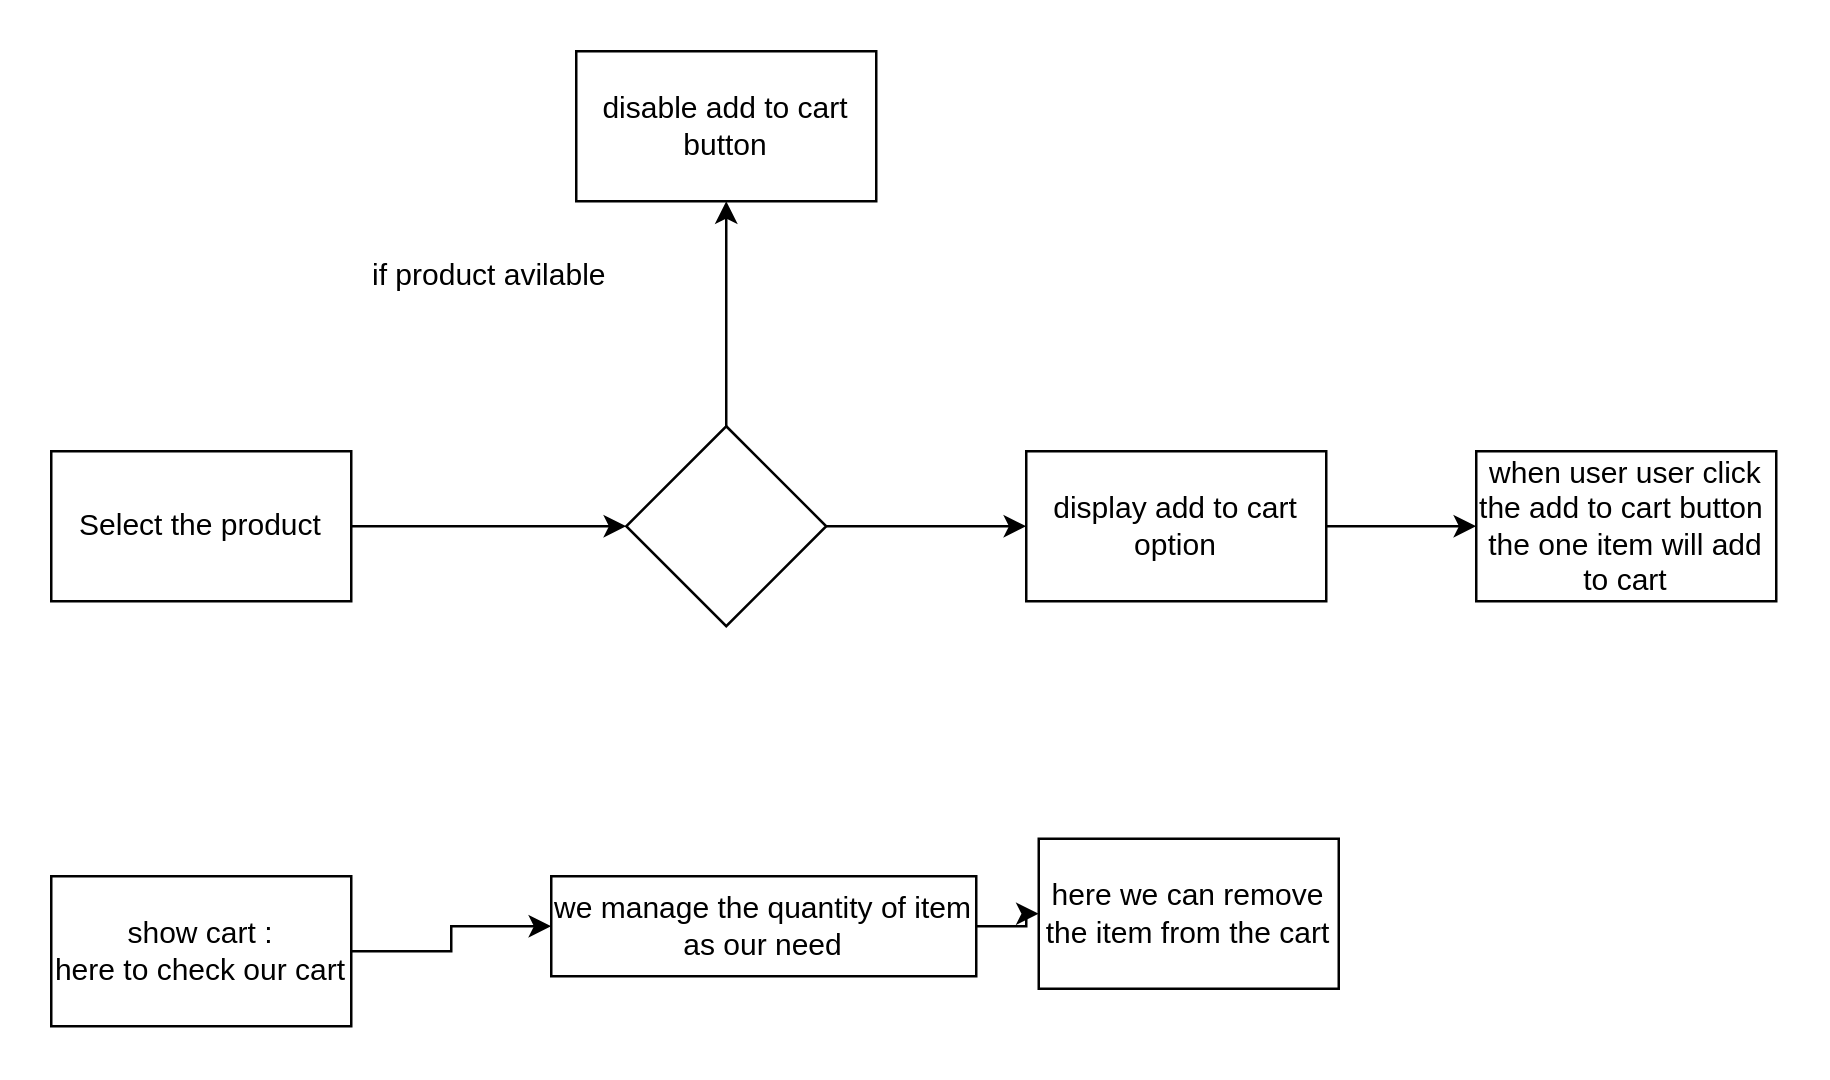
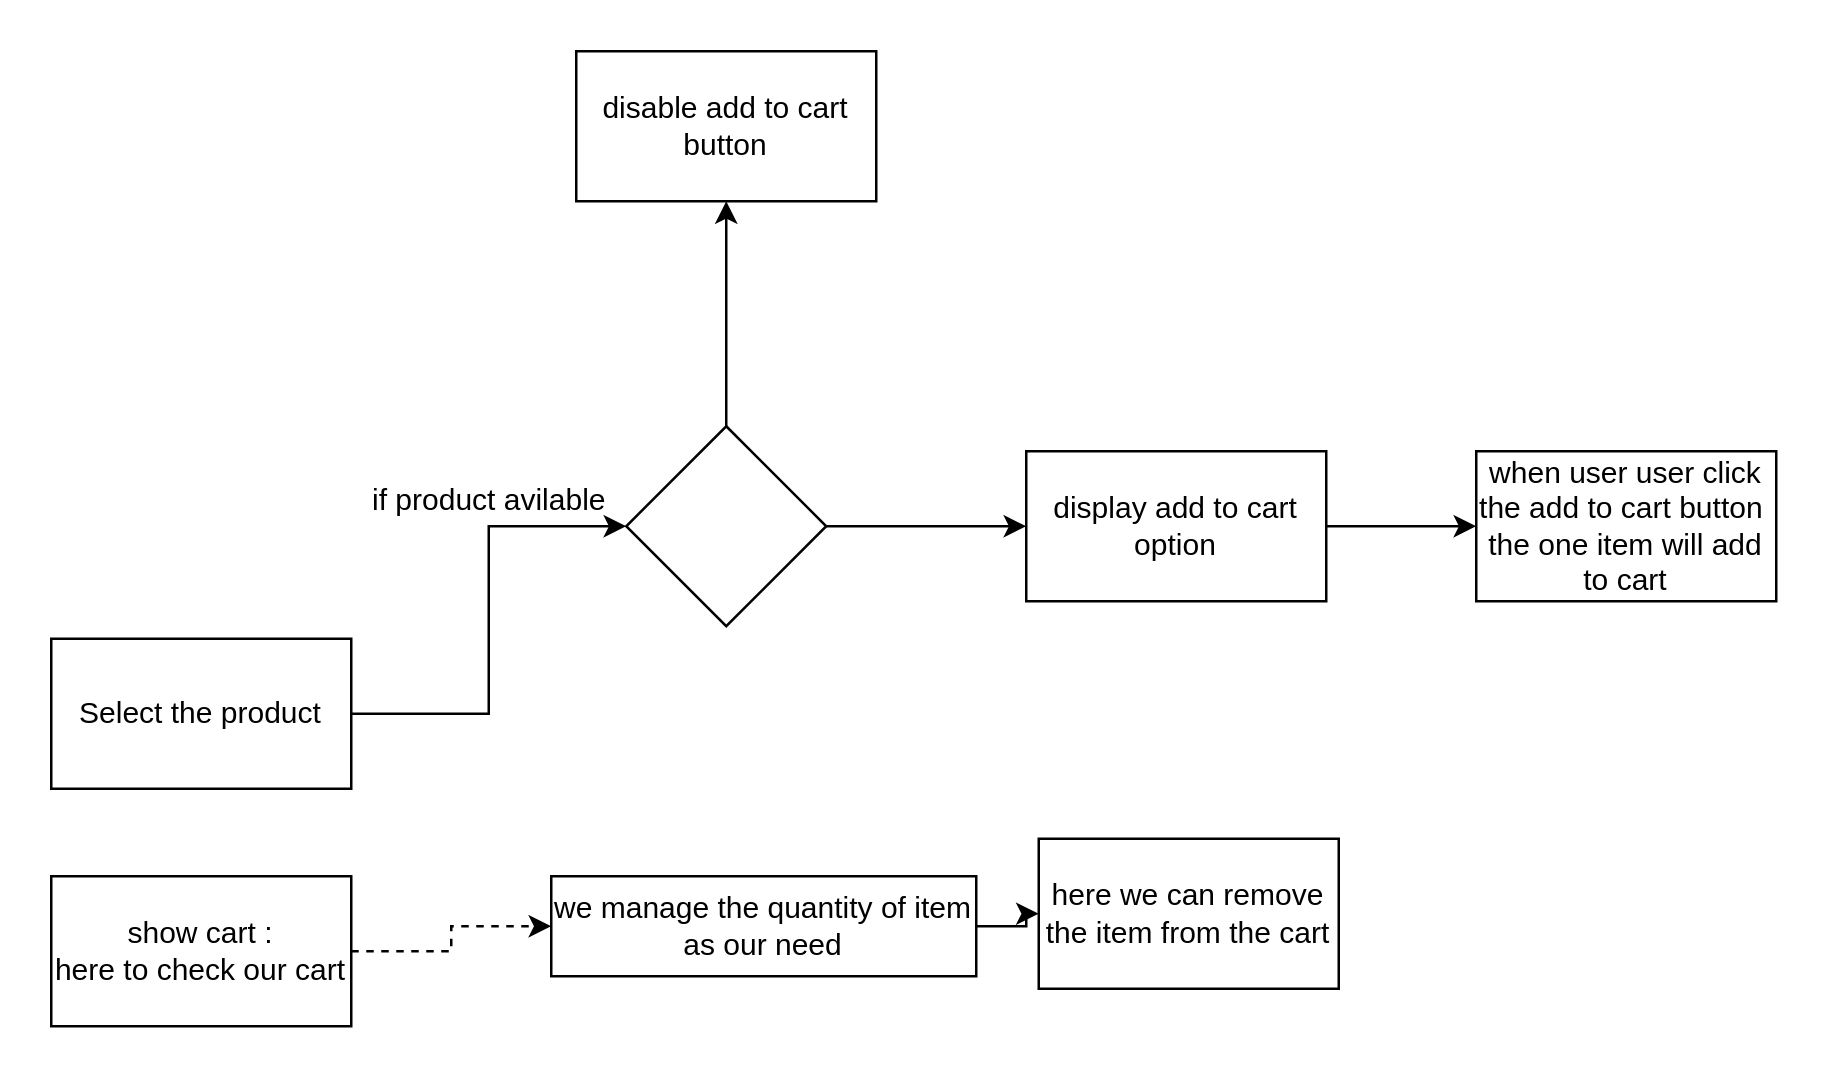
node "if product avilable": moved (489, 276) -> (489, 501)
node "Select the product": moved (201, 526) -> (201, 714)
edge "show cart : here to check our cart" -> "we manage the quantity of item as our need": style solid -> dashed
